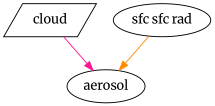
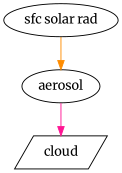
node "sfc sfc rad": label "sfc sfc rad" -> "sfc solar rad"
edge "cloud" -> "aerosol": reversed
